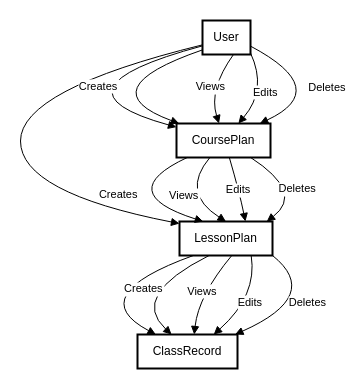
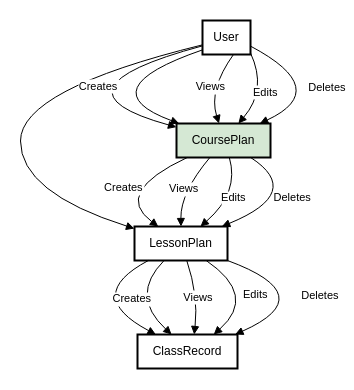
node "CoursePlan": fillcolor #ffffff -> #d5e8d4
node "LessonPlan": moved (226, 239) -> (181, 244)
